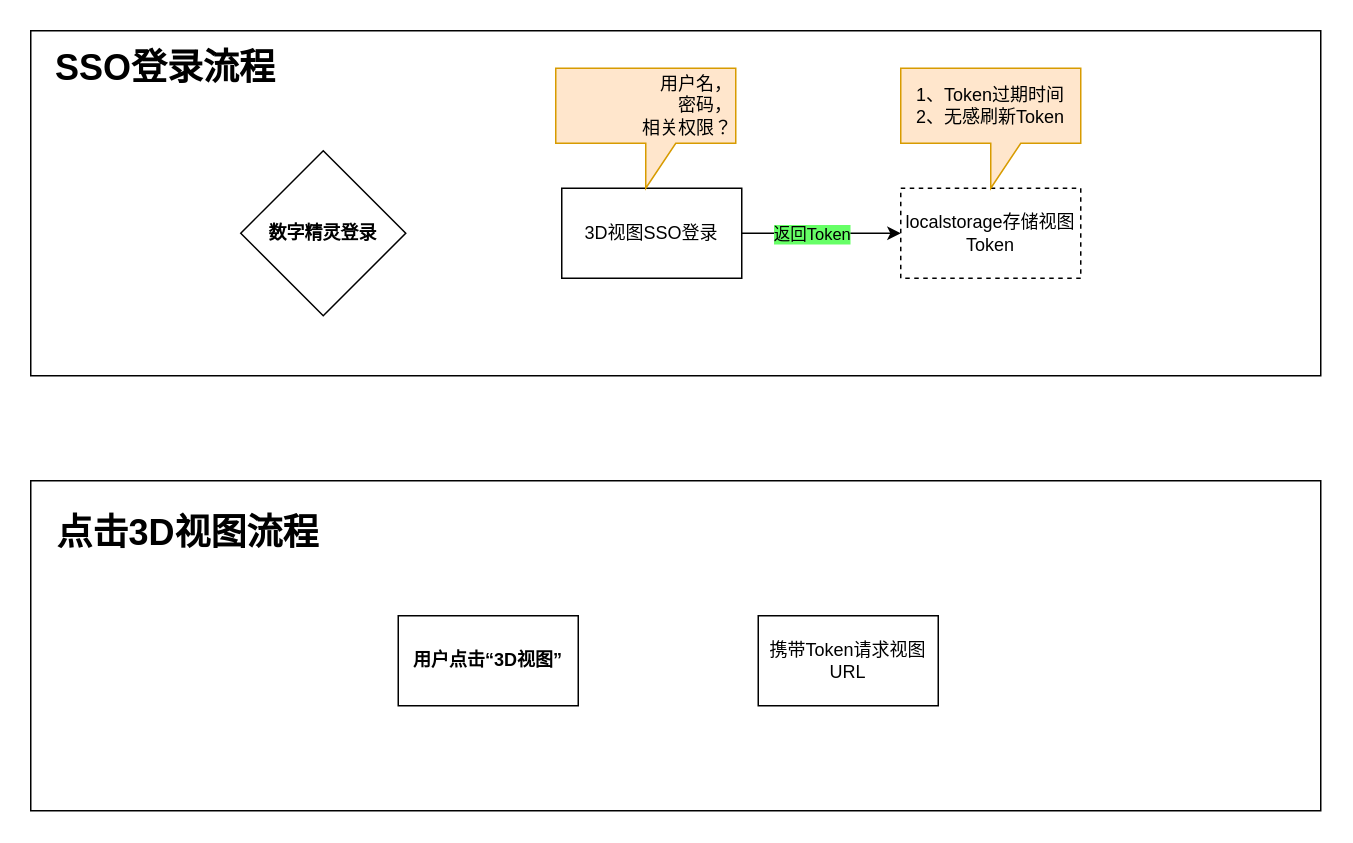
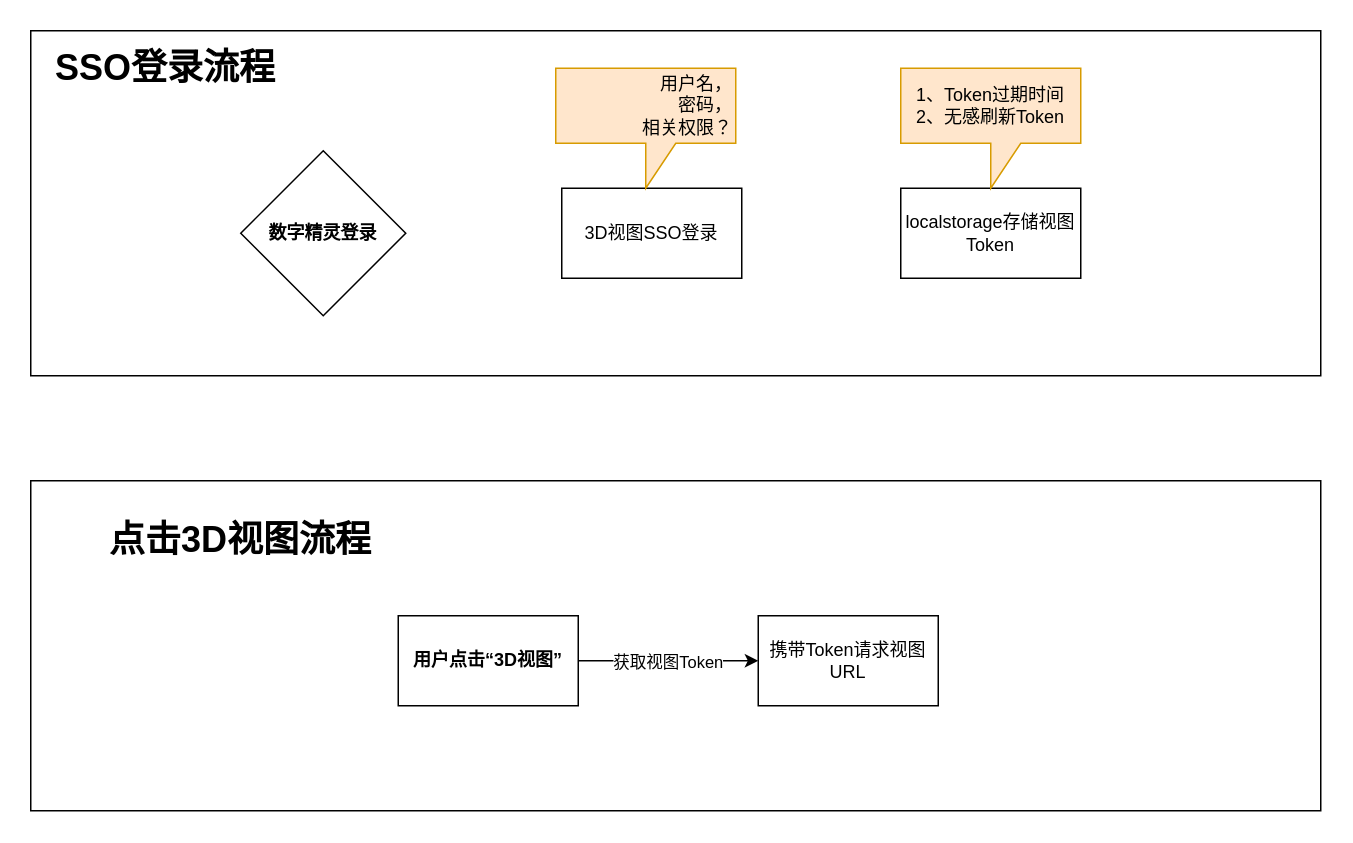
edge "3D视图SSO登录" -> "localstorage存储视图Token": removed, label "返回Token"
node "localstorage存储视图Token": style dashed -> solid
node "点击3D视图流程": moved (188, 533) -> (241, 541)
edge "用户点击“3D视图”" -> "携带Token请求视图URL": added, label "获取视图Token"
